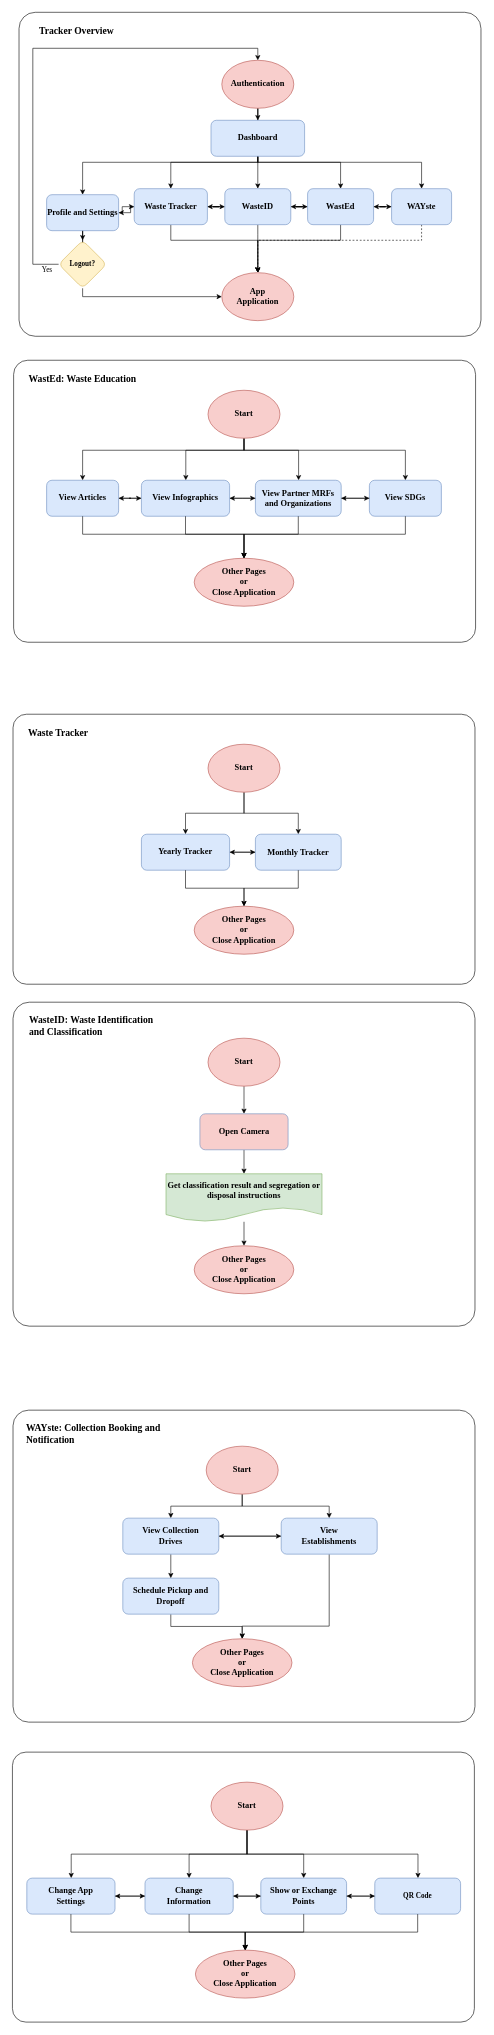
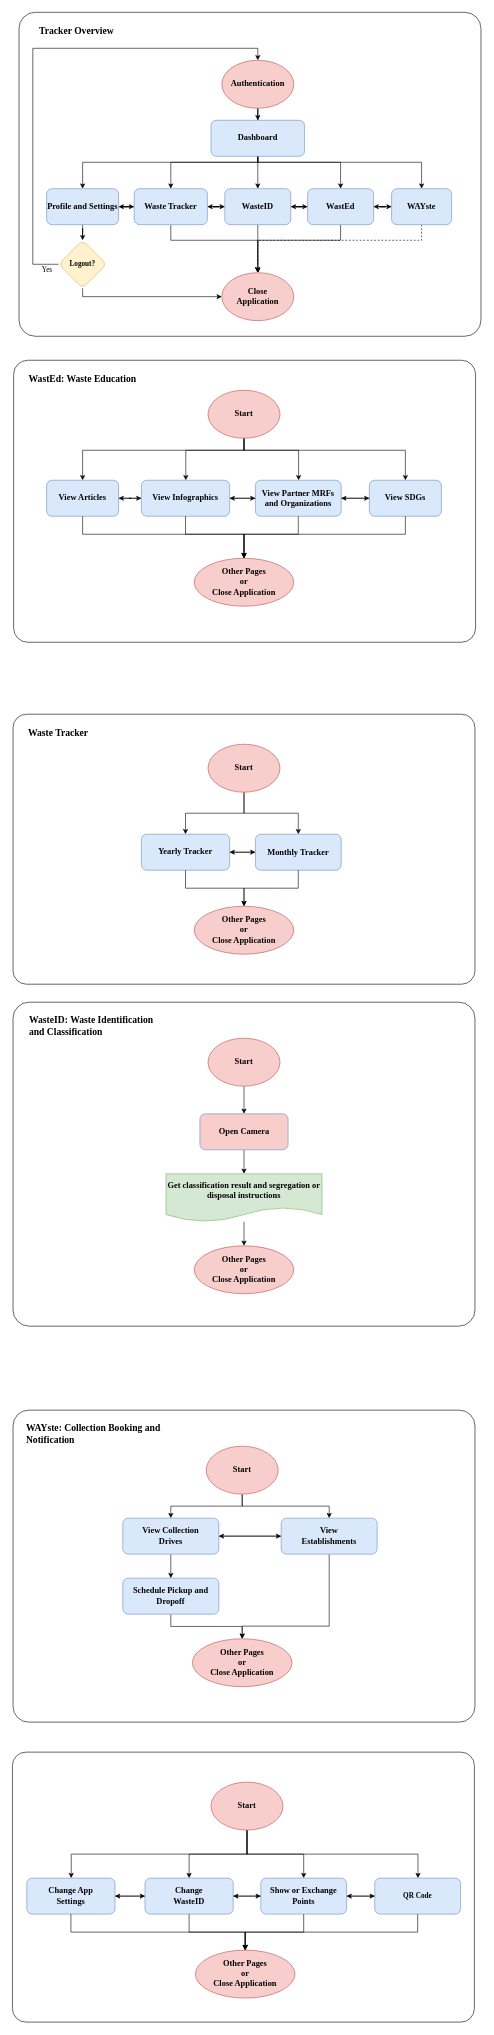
node "Profile and Settings": moved (83, 213) -> (83, 207)
node "App Application": label "App Application" -> "Close Application"
node "Change Information": label "Change Information" -> "Change WasteID"
